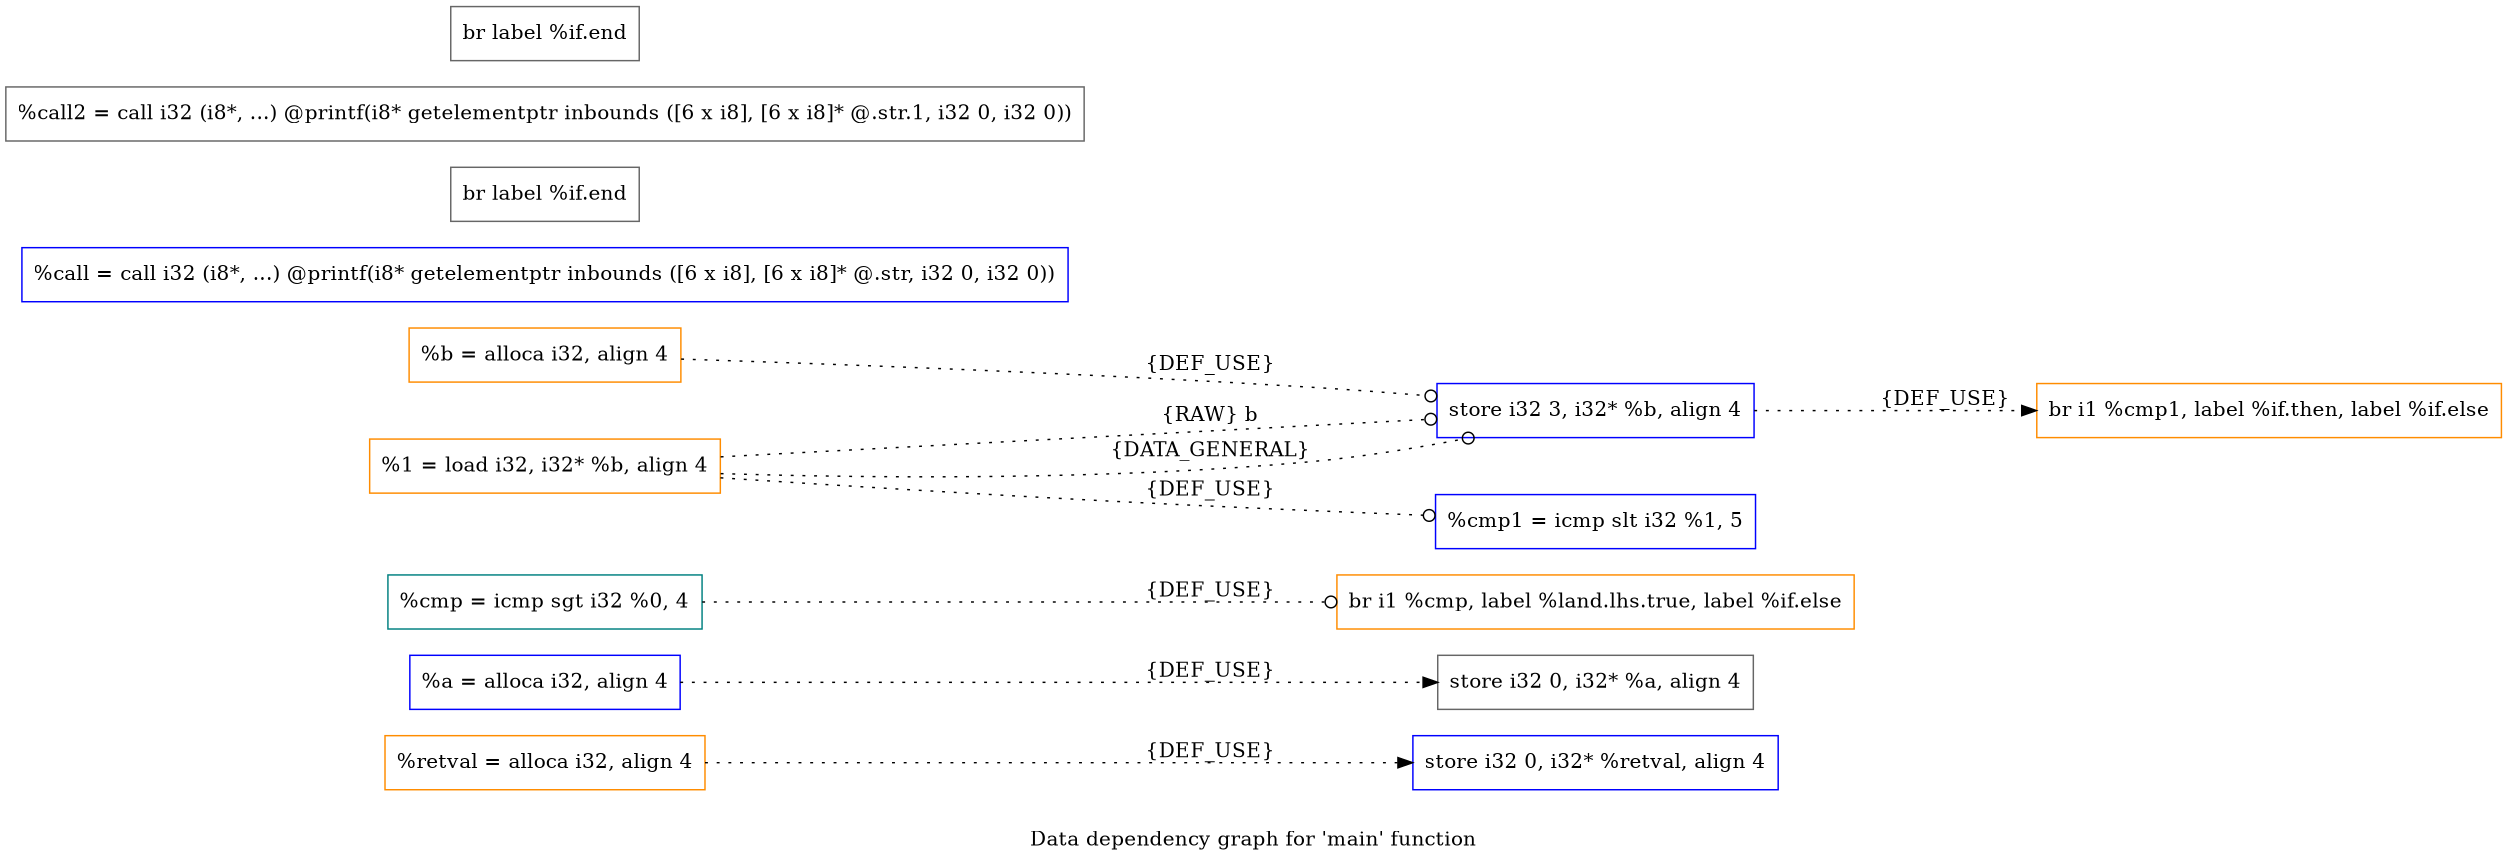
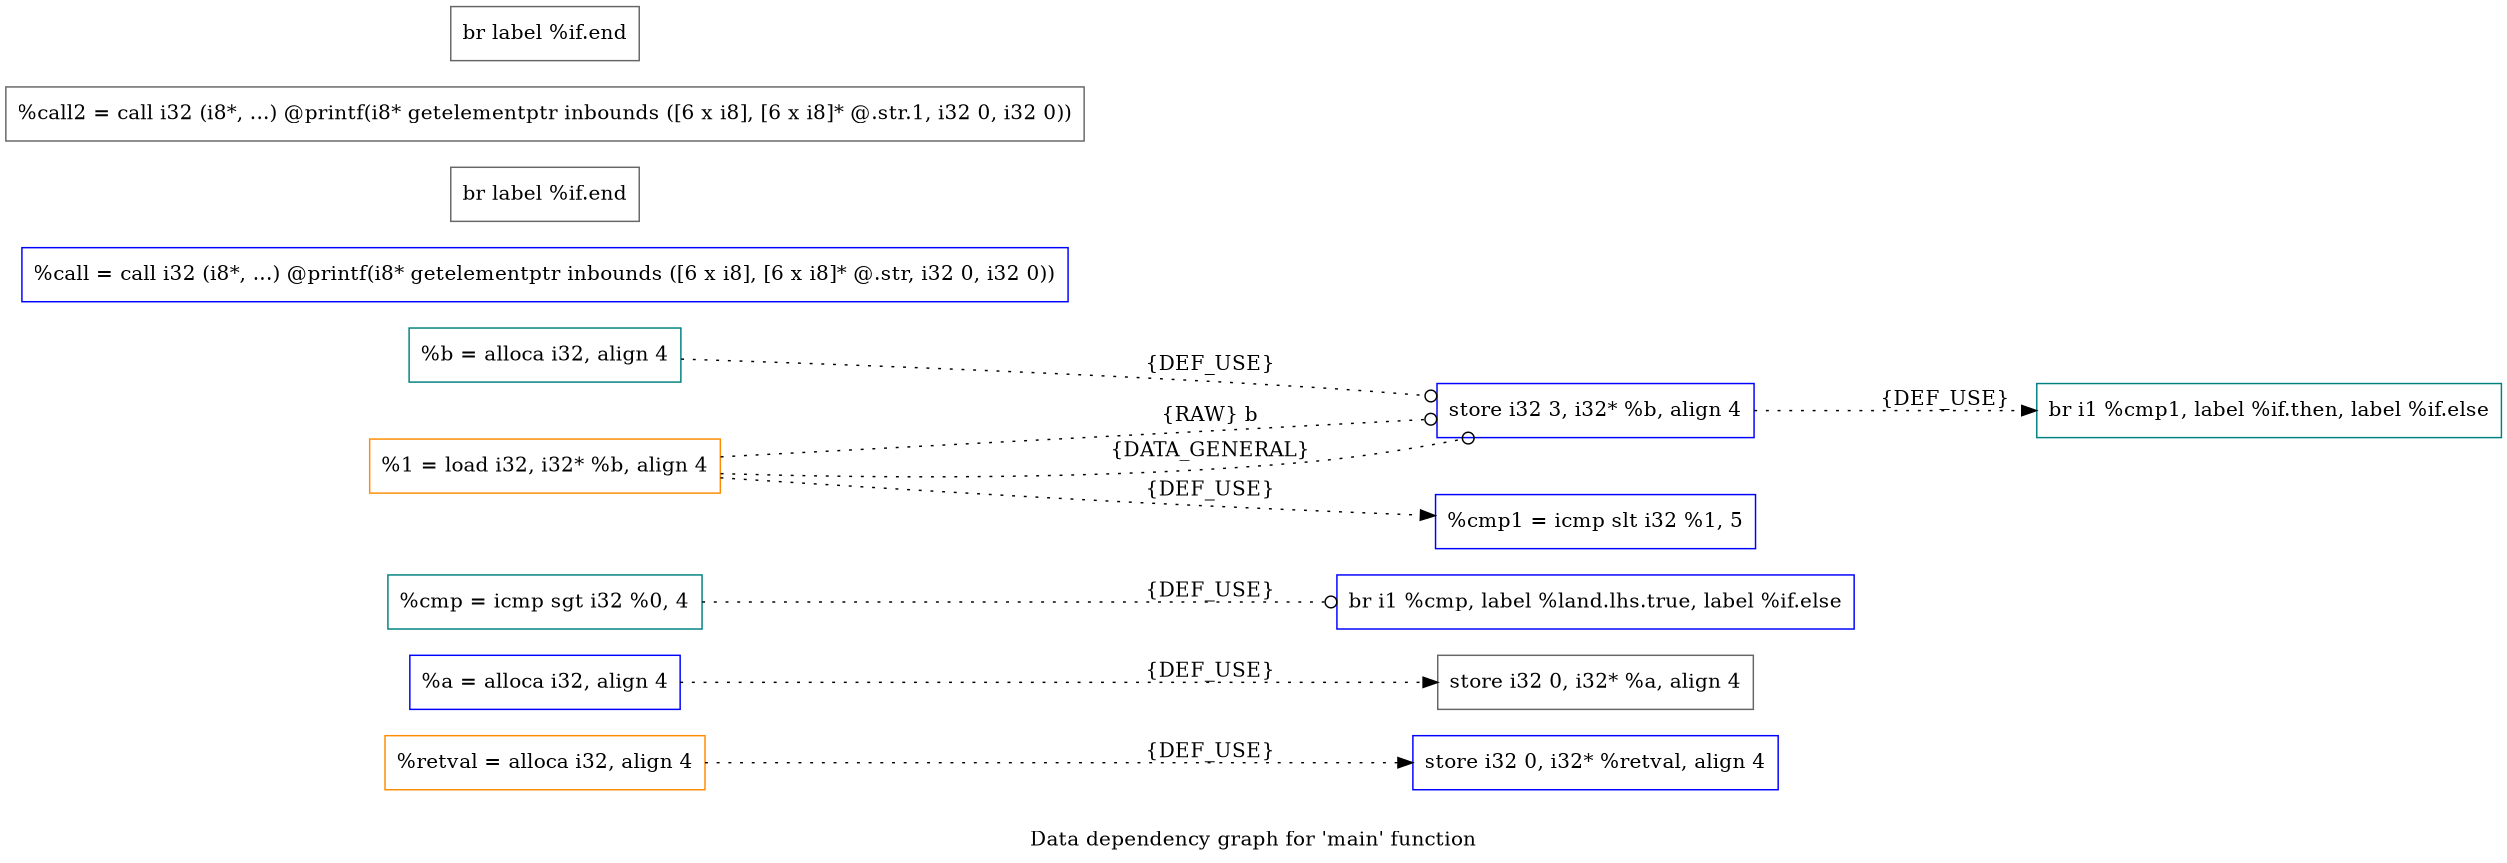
node "%b = alloca i32, align 4": color darkorange -> teal
node "br i1 %cmp1, label %if.then, label %if.else": color darkorange -> teal
edge "%1 = load i32, i32* %b, align 4" -> "%cmp1 = icmp slt i32 %1, 5": arrowhead odot -> normal
node "br i1 %cmp, label %land.lhs.true, label %if.else": color darkorange -> blue
